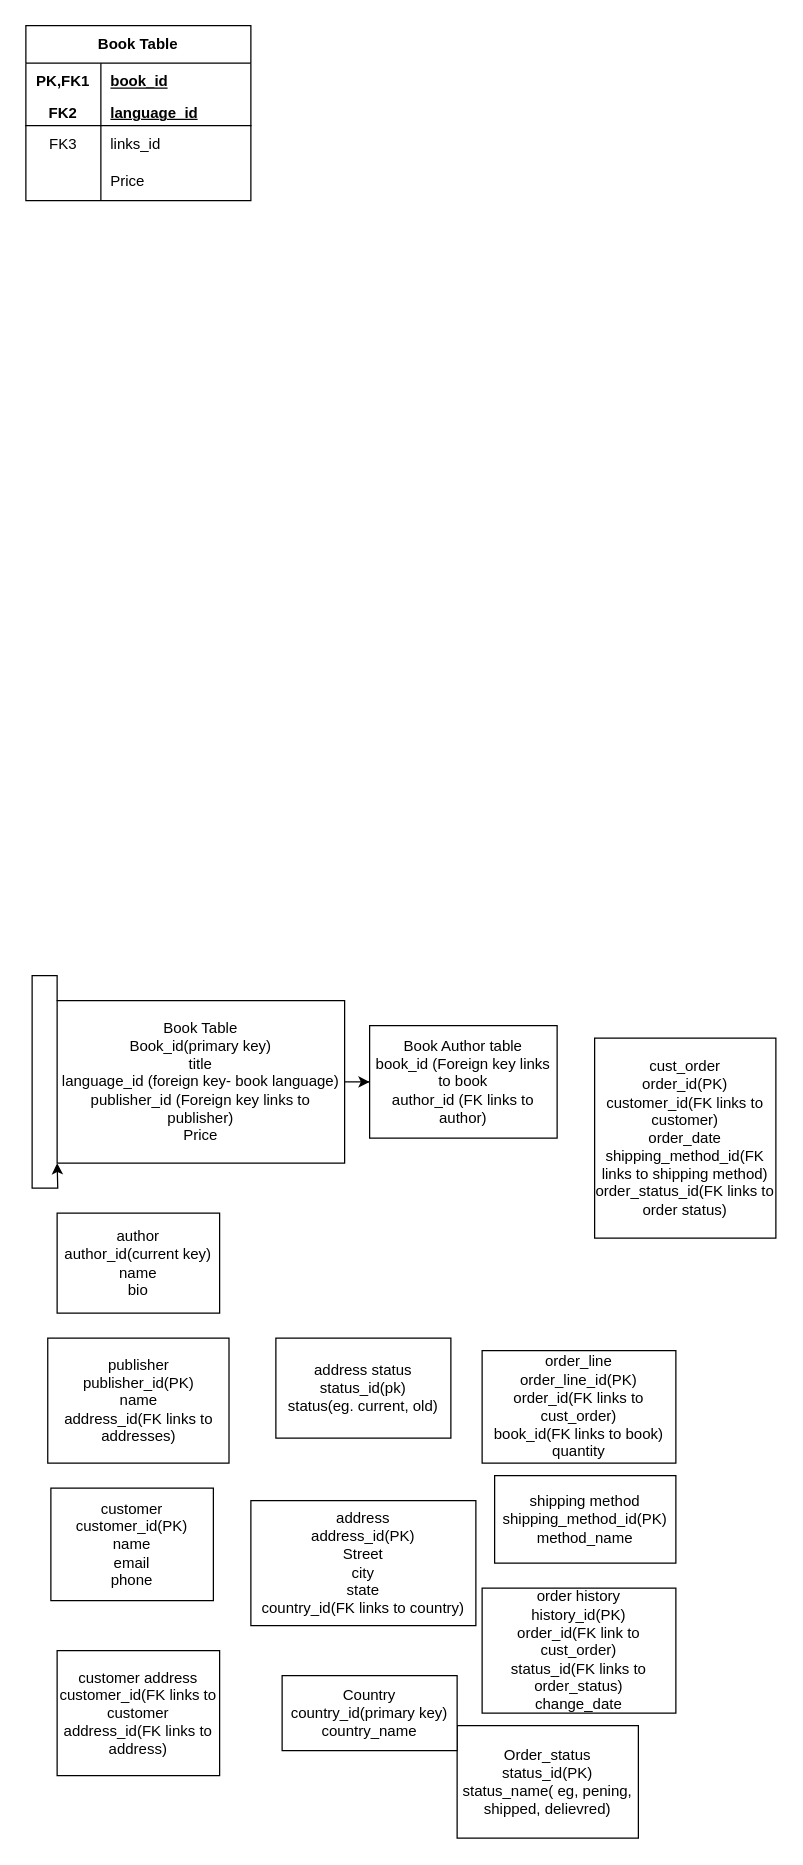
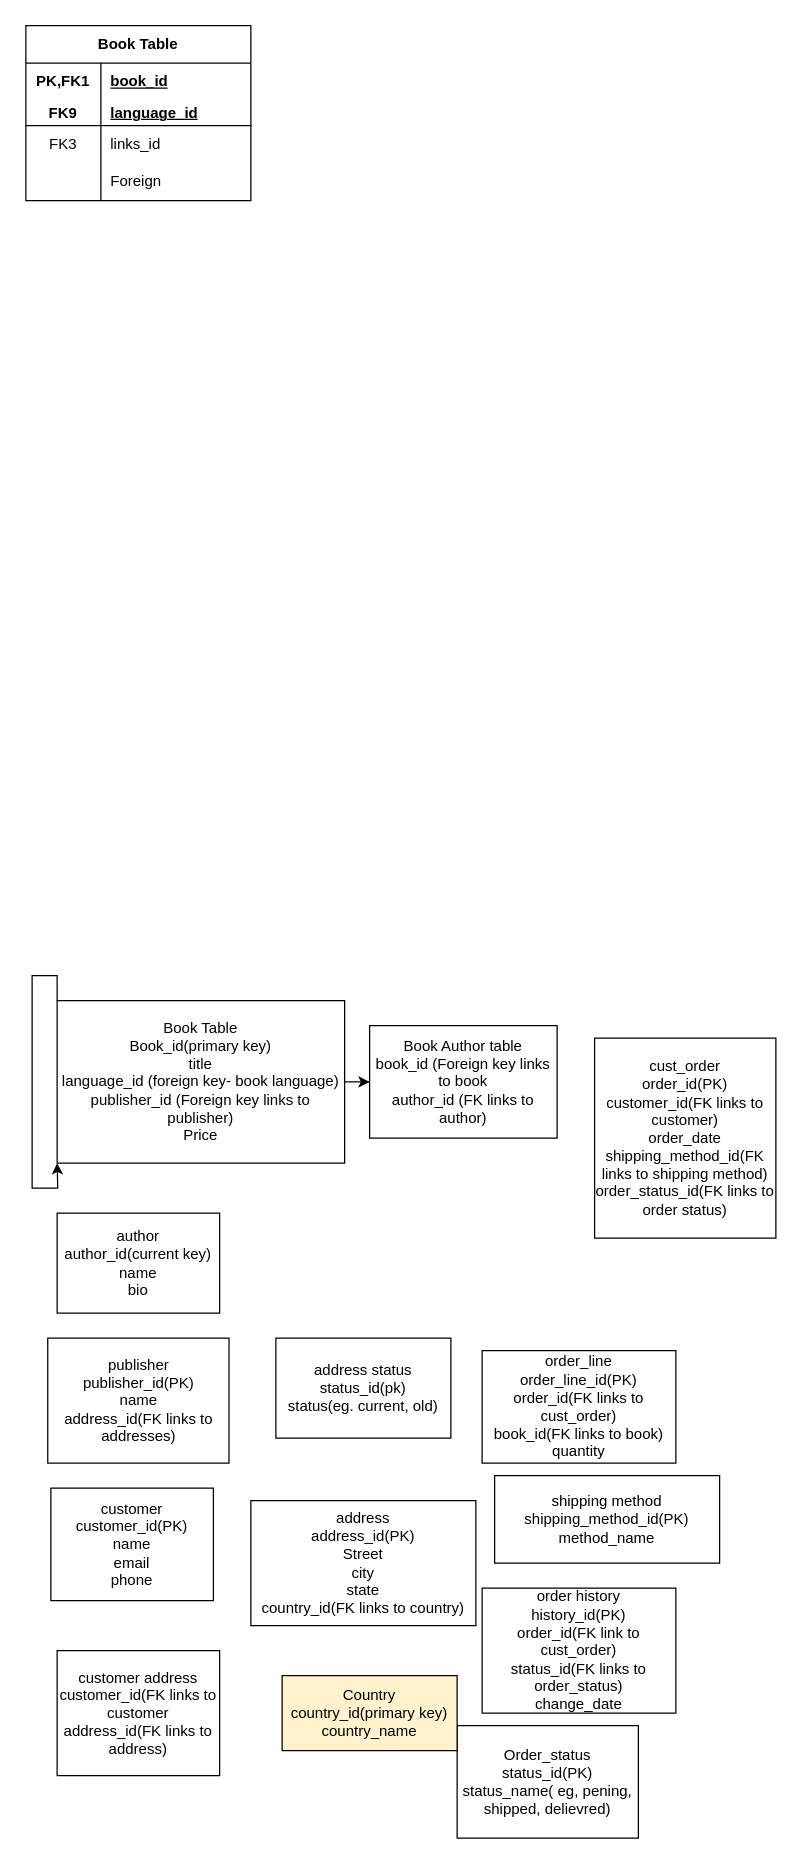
node "FK2": label "FK2" -> "FK9"
node "Price": label "Price" -> "Foreign"
node "shipping method shipping_method_id(PK) method_name": size 181x88 -> 225x88
node "Country country_id(primary key) country_name": fillcolor #ffffff -> #fff2cc
